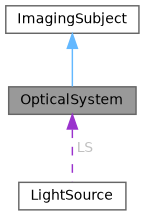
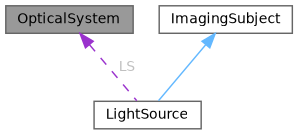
edge "OpticalSystem" -> "ImagingSubject": now "LightSource" -> "ImagingSubject"
